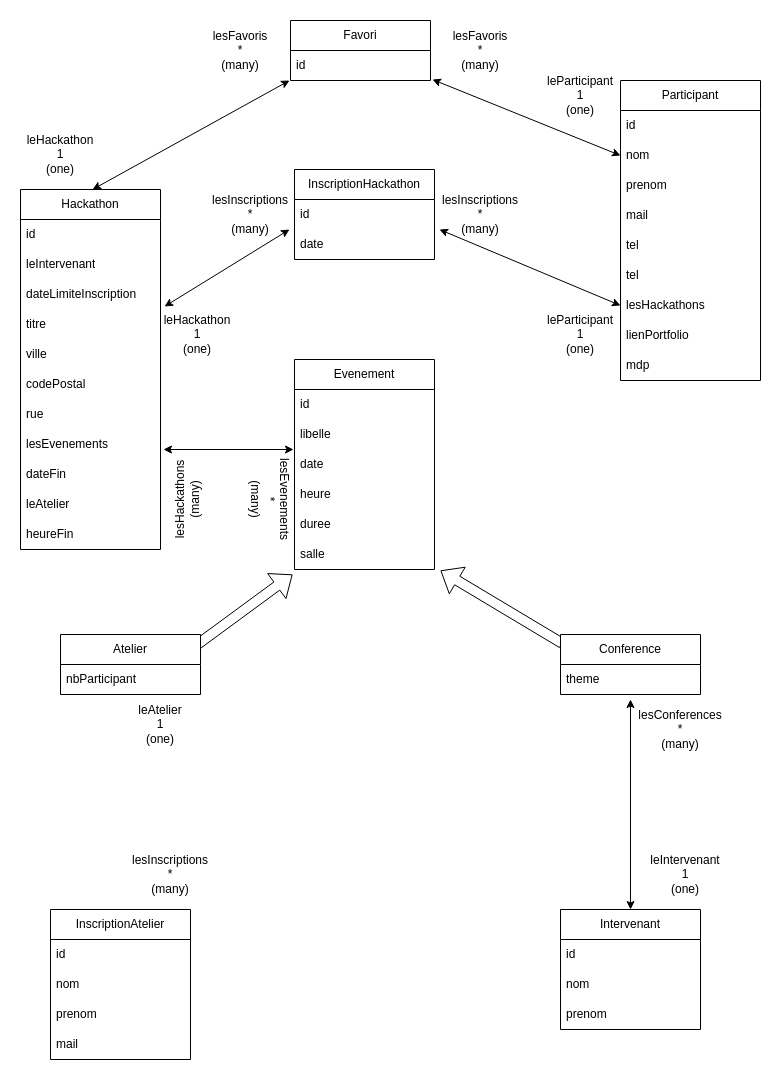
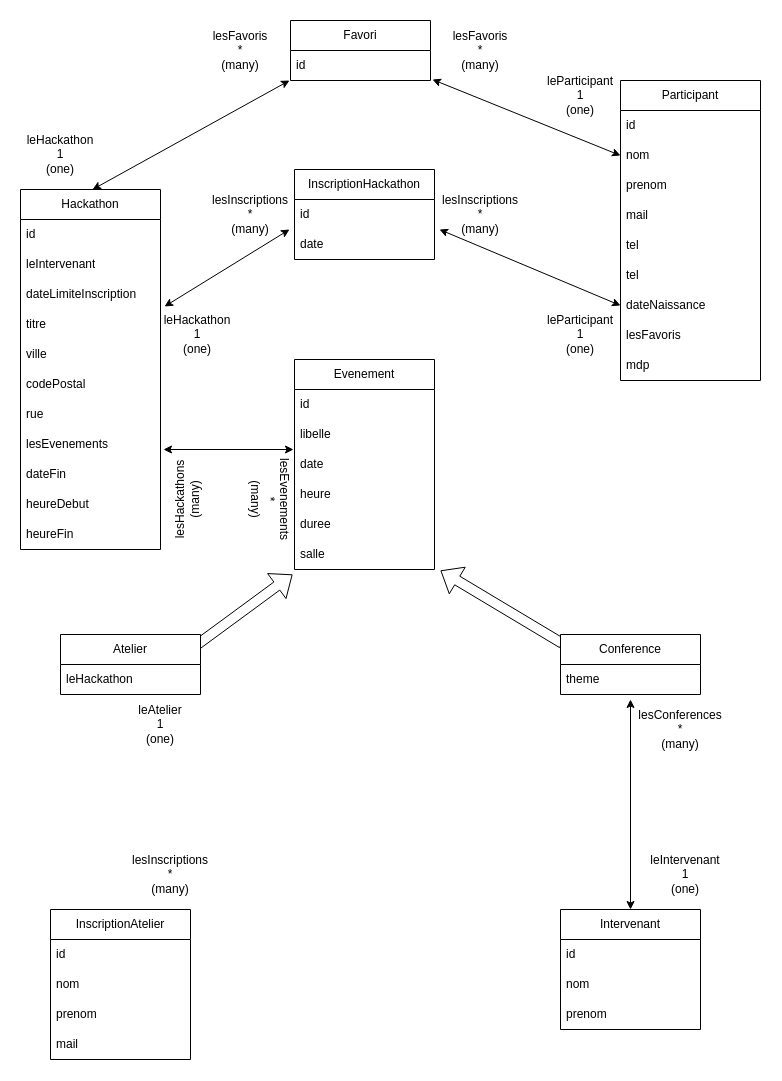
node "lesHackathons": label "lesHackathons" -> "dateNaissance"
node "lienPortfolio": label "lienPortfolio" -> "lesFavoris"
node "leAtelier": label "leAtelier" -> "heureDebut"
node "nbParticipant": label "nbParticipant" -> "leHackathon"
